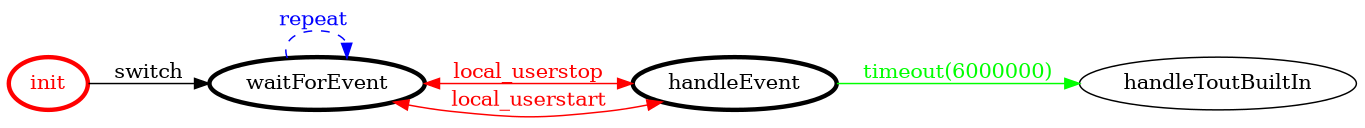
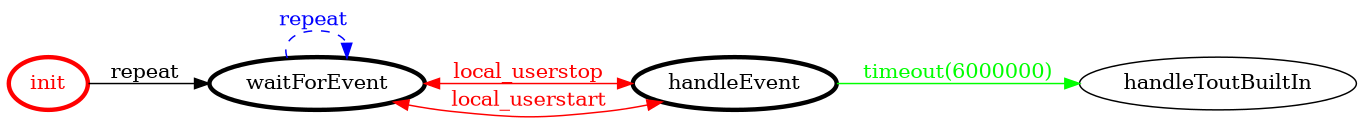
edge "init" -> "waitForEvent": label "switch" -> "repeat "
